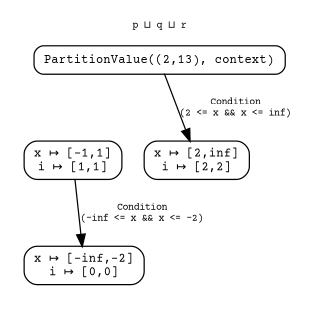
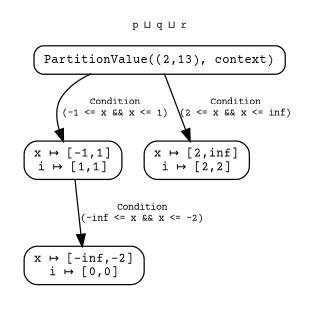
edge "PartitionValue((2,13), context)" -> "x ↦ [-1,1] i ↦ [1,1]": added, label "Condition (-1 <= x && x <= 1)"
